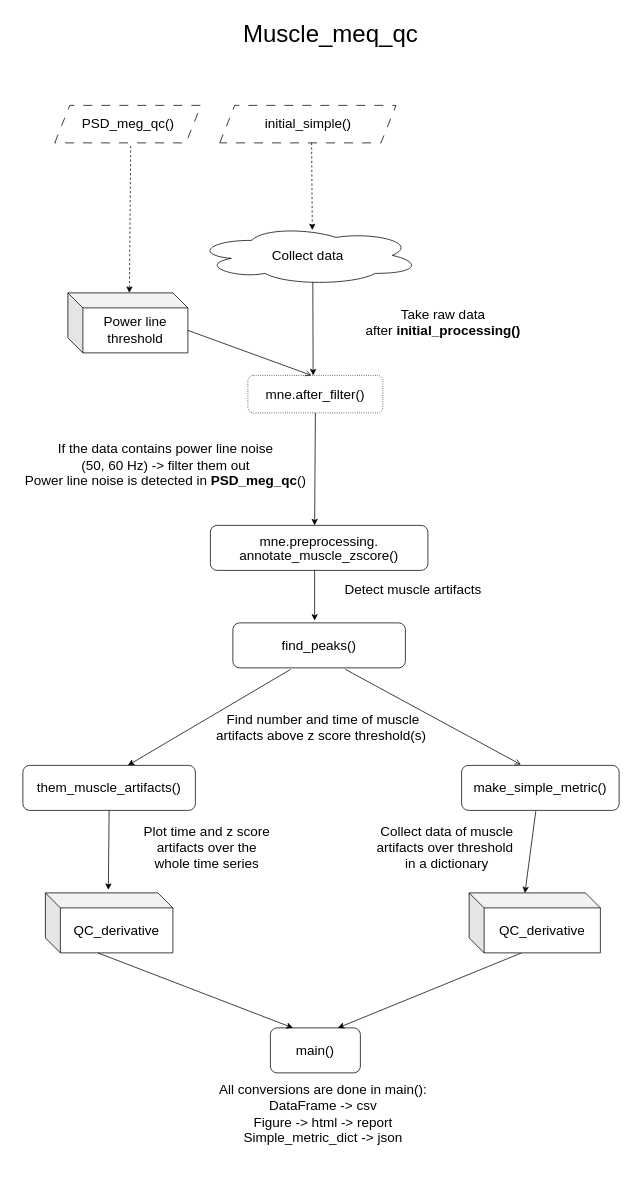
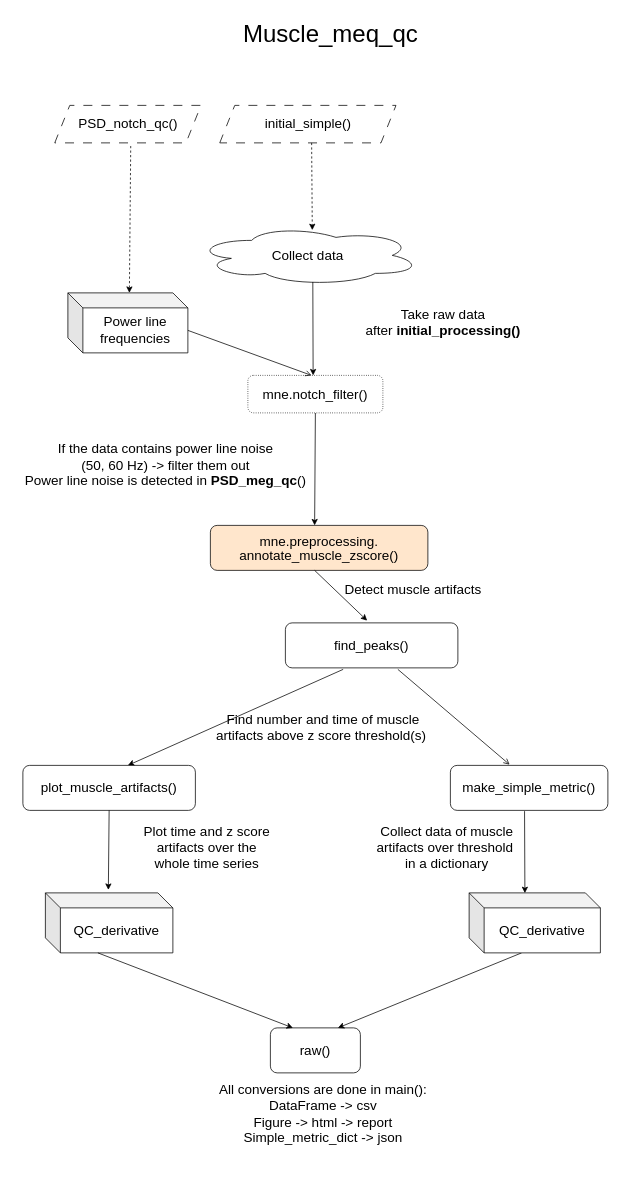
node "PSD_meg_qc()": label "PSD_meg_qc()" -> "PSD_notch_qc()"
node "Power line threshold": label "Power line threshold" -> "Power line frequencies"
node "mne.after_filter()": label "mne.after_filter()" -> "mne.notch_filter()"
node "mne.preprocessing. annotate_muscle_zscore()": fillcolor #ffffff -> #ffe6cc
node "find_peaks()": moved (319, 645) -> (372, 645)
node "them_muscle_artifacts()": label "them_muscle_artifacts()" -> "plot_muscle_artifacts()"
node "make_simple_metric()": moved (540, 788) -> (529, 788)
node "main()": label "main()" -> "raw()"
